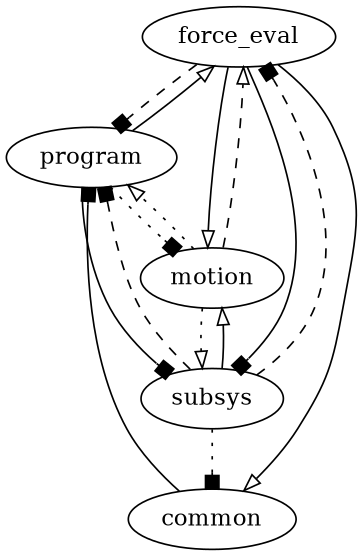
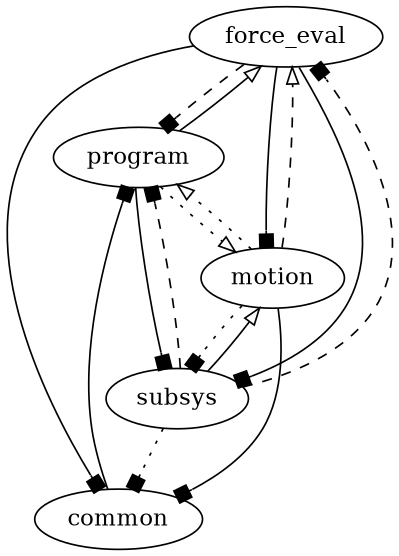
edge "force_eval" -> "motion": arrowhead onormal -> box
edge "program" -> "motion": arrowhead box -> onormal
edge "force_eval" -> "common": arrowhead onormal -> box
edge "motion" -> "subsys": arrowhead onormal -> box
edge "motion" -> "common": added
